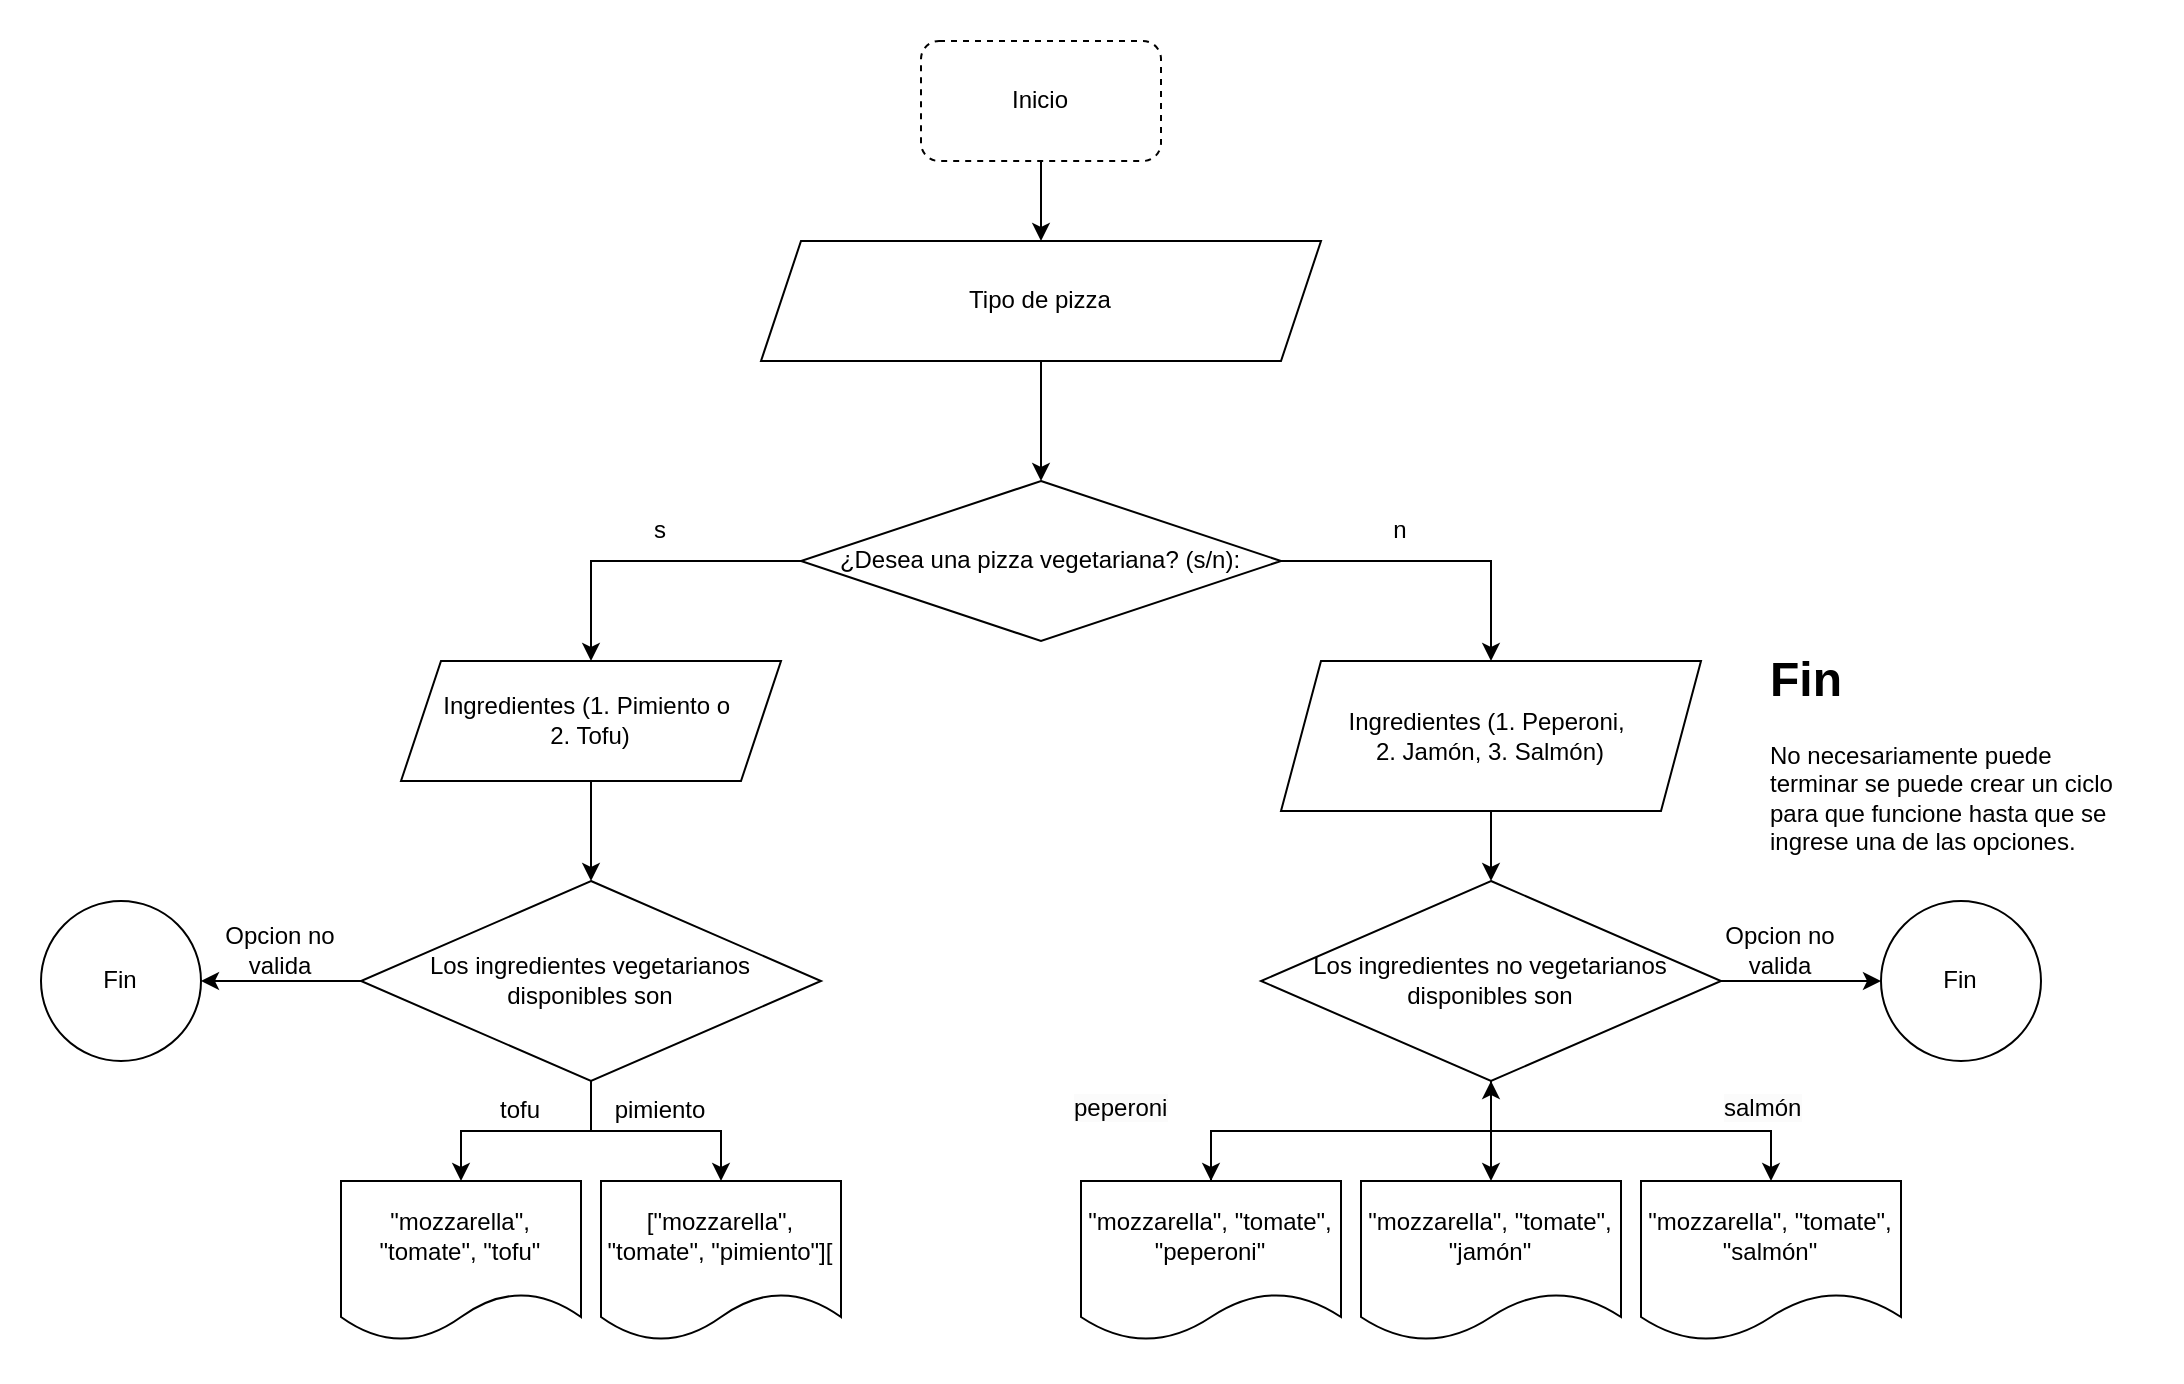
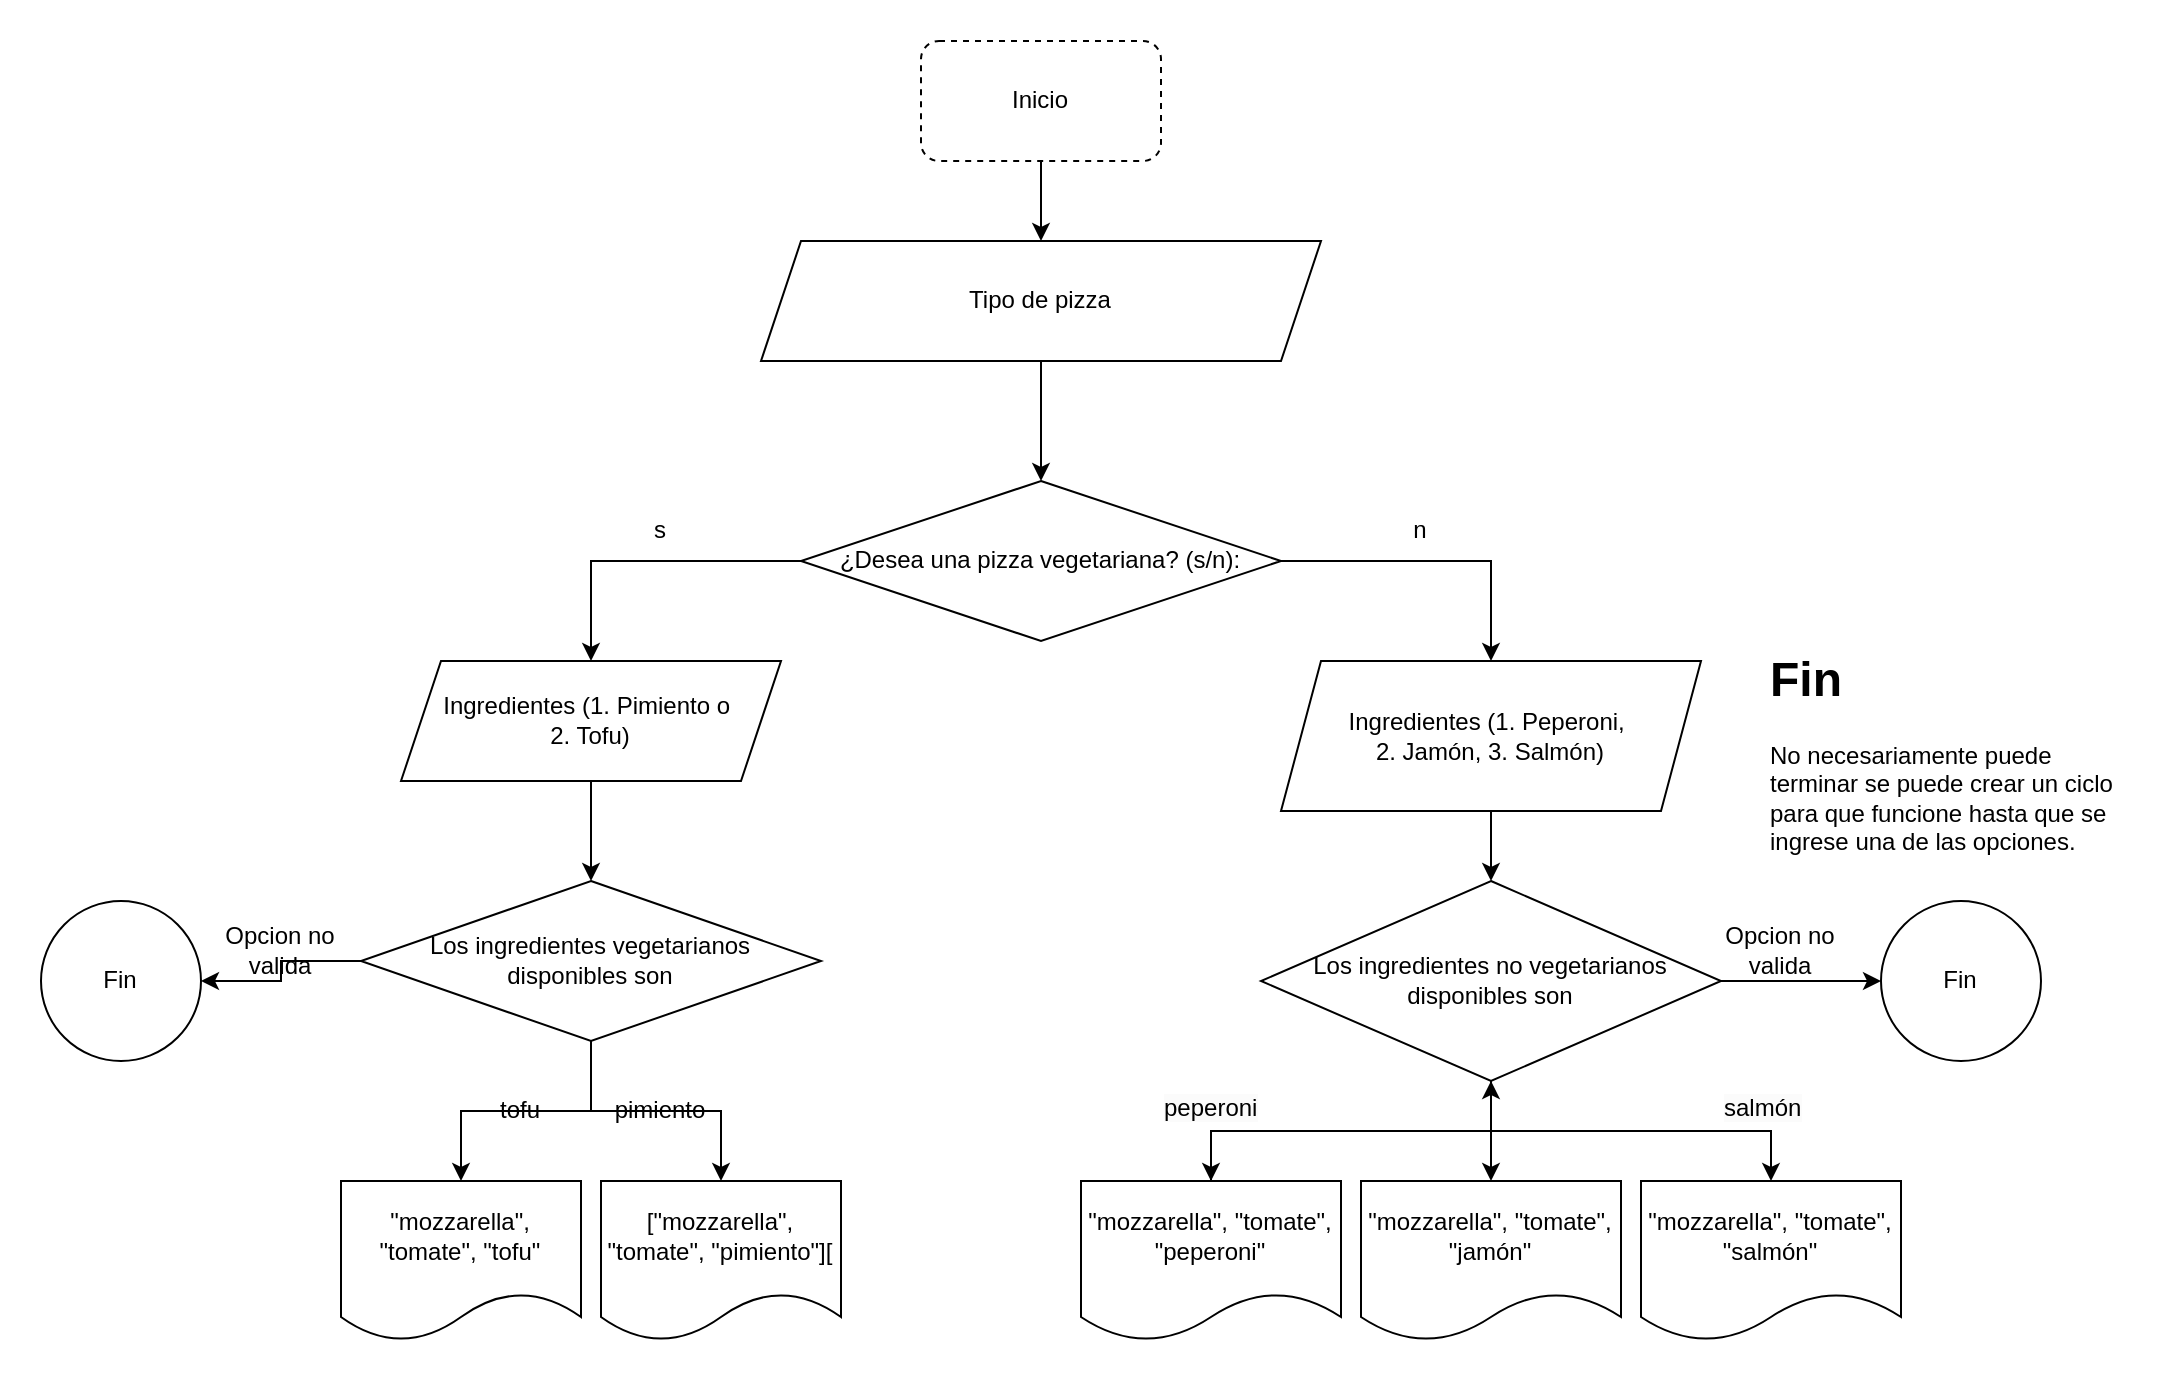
node "n": moved (1401, 531) -> (1421, 531)
node "Los ingredientes vegetarianos disponibles son": size 460x200 -> 460x160
node "peperoni": moved (1121, 1106) -> (1211, 1106)
